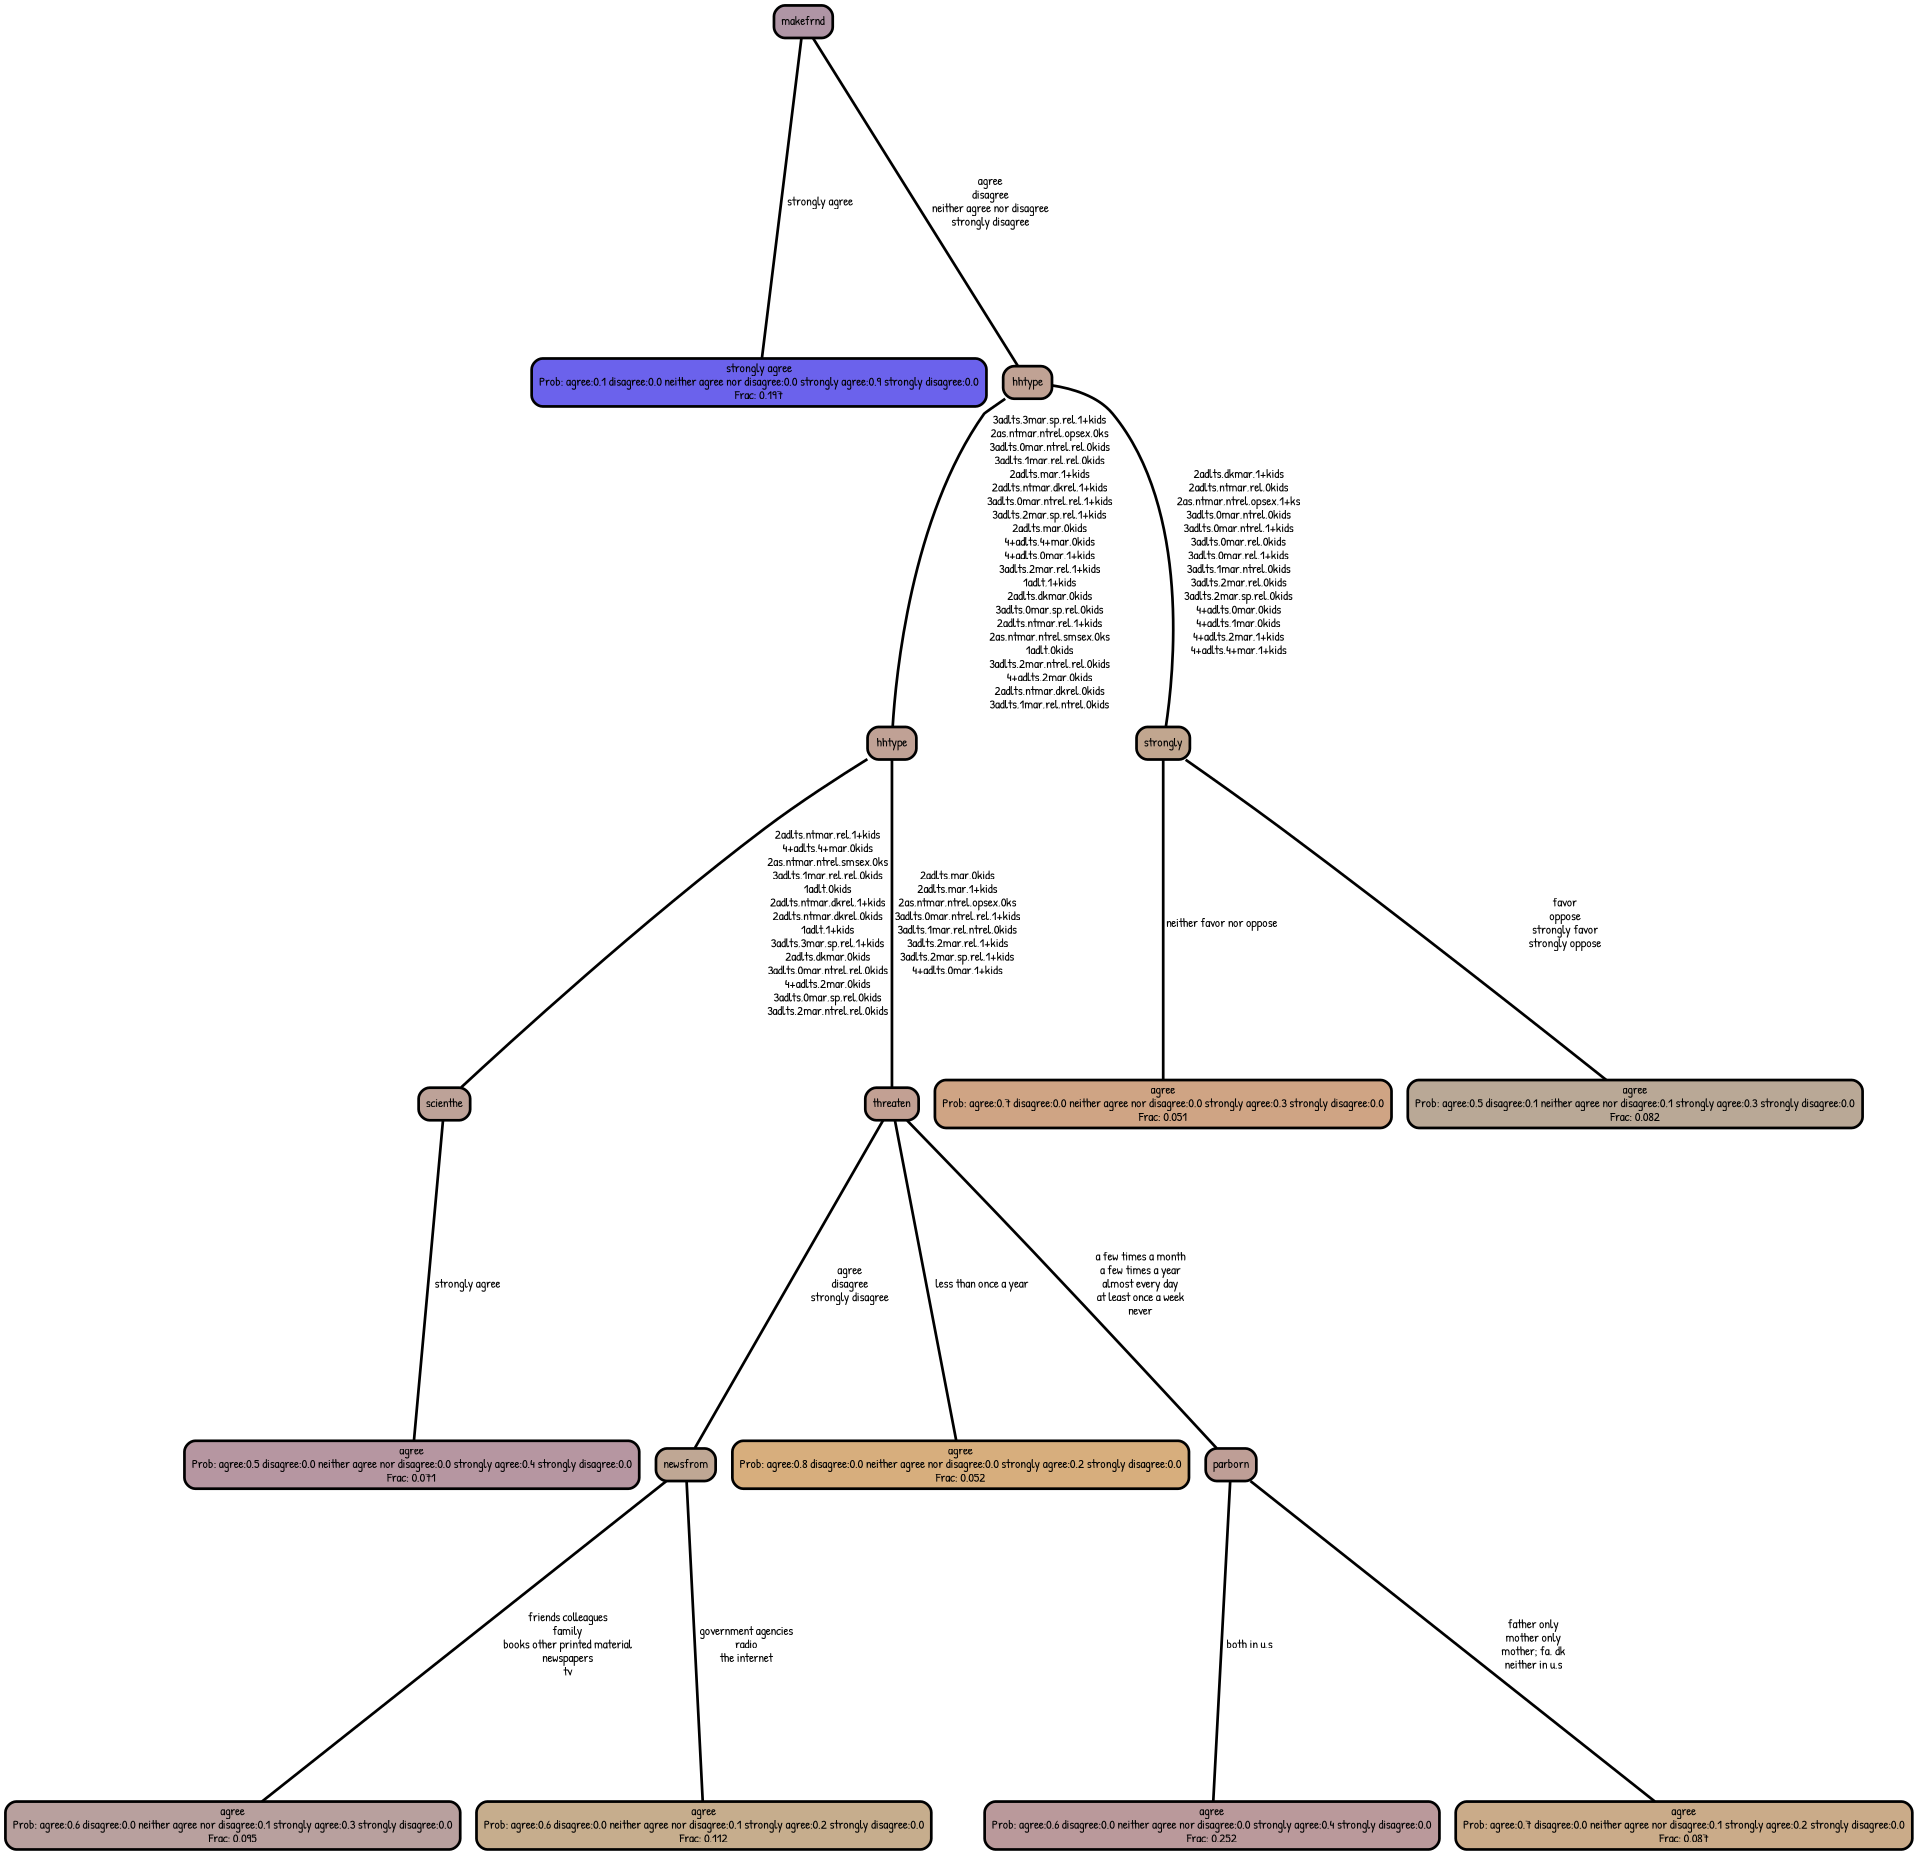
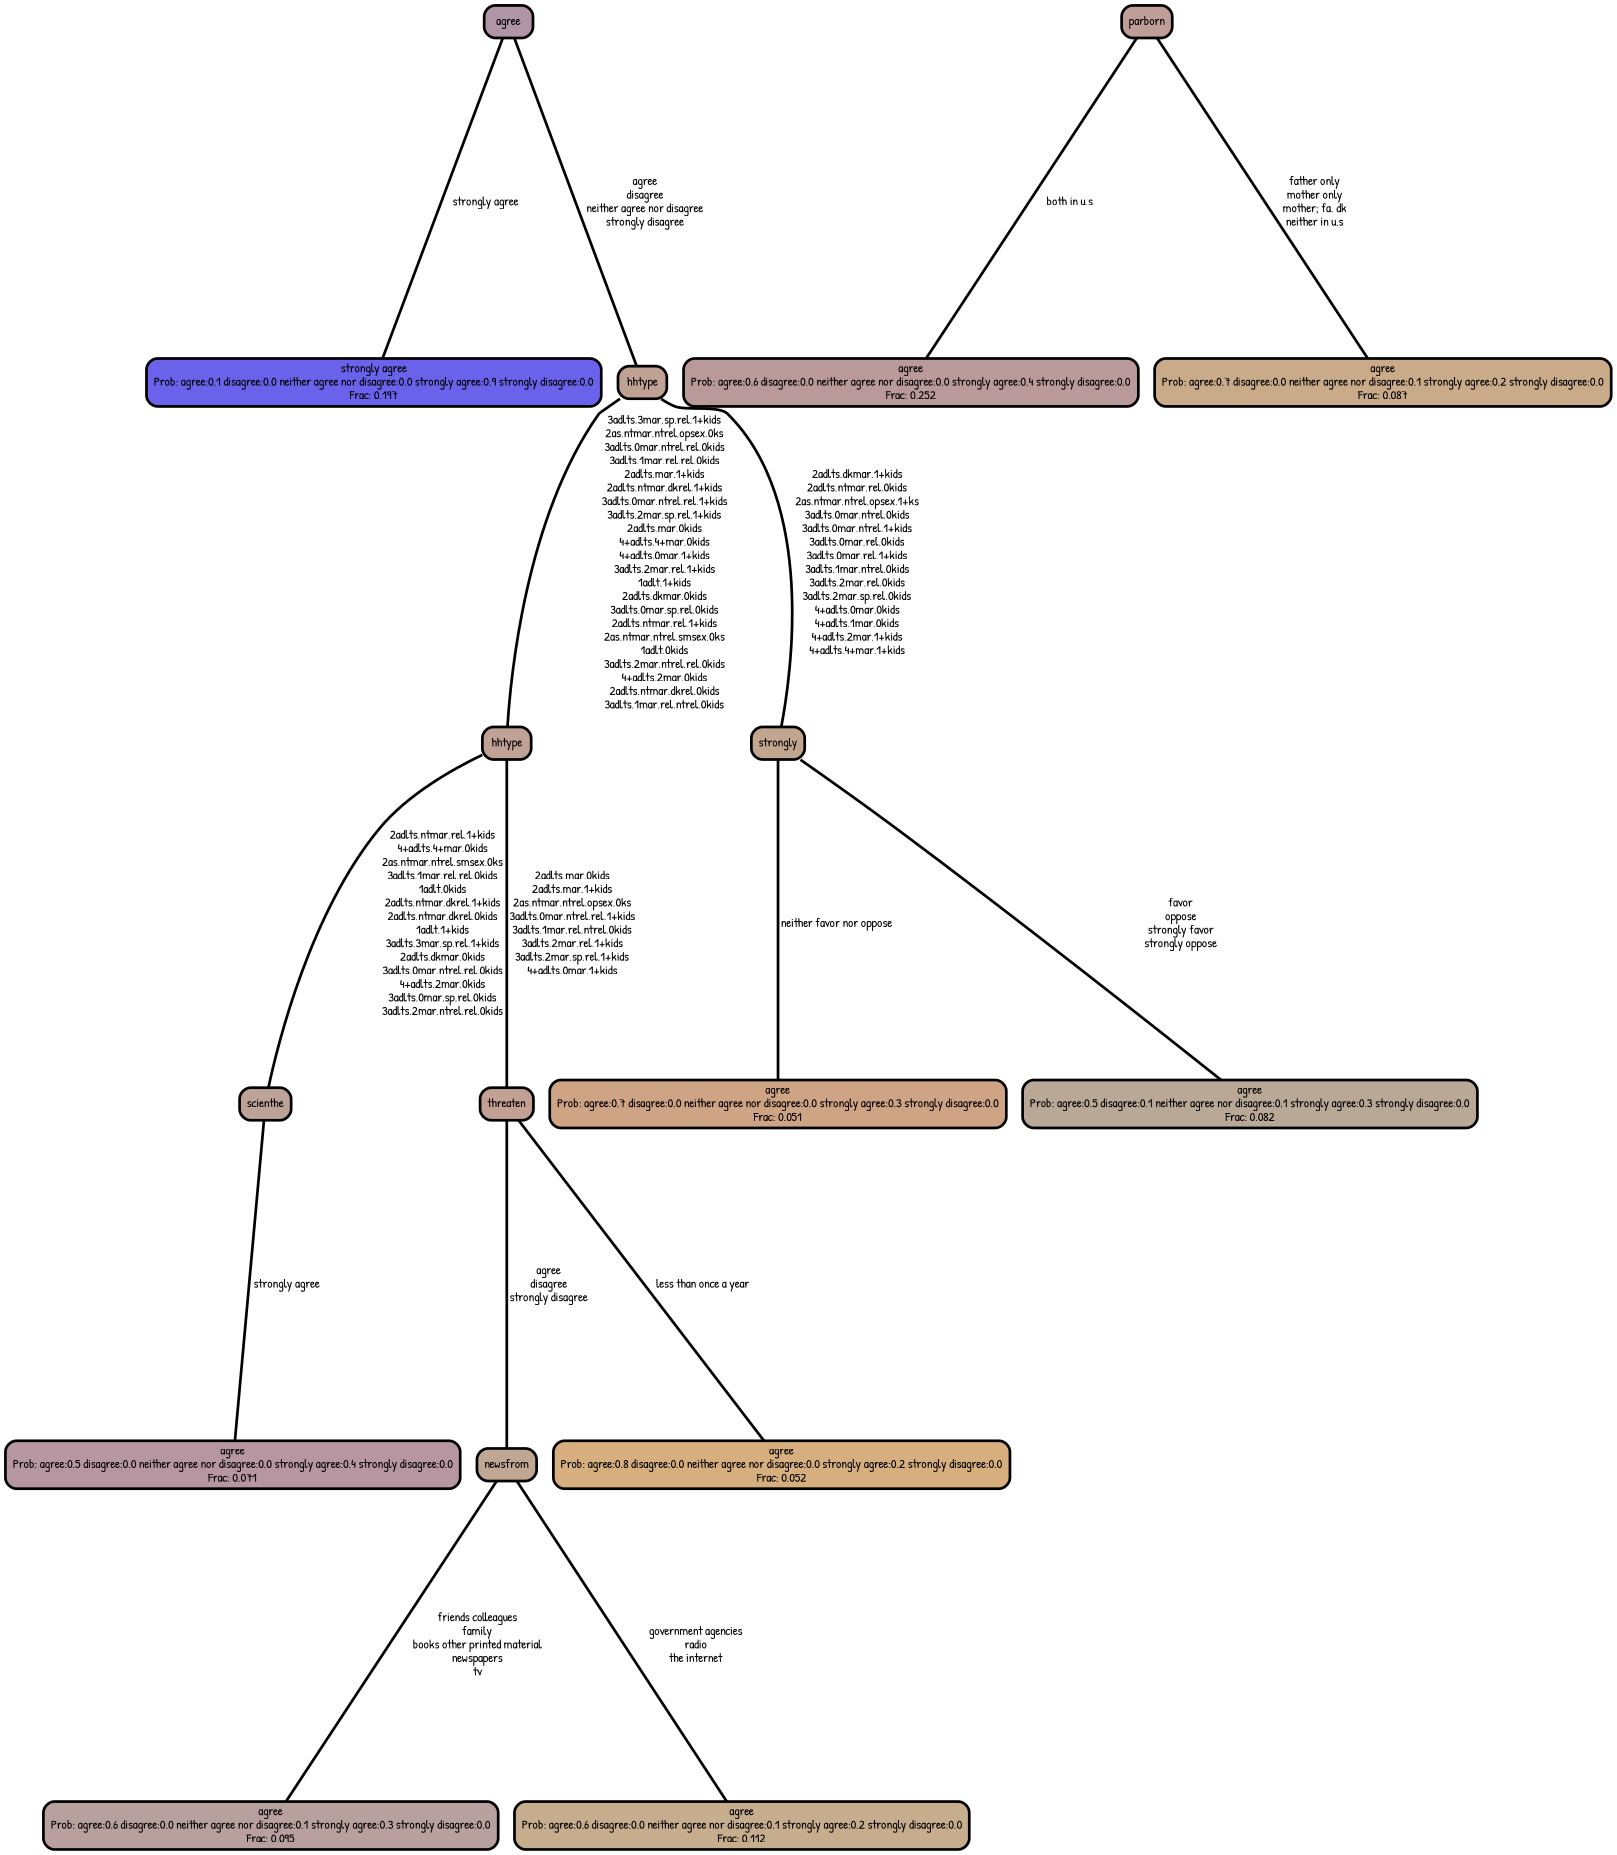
node "makefrnd": label "makefrnd" -> "agree"
edge "threaten" -- "parborn": removed, label "a few times a month a few times a year almost every day at least once a week never"
